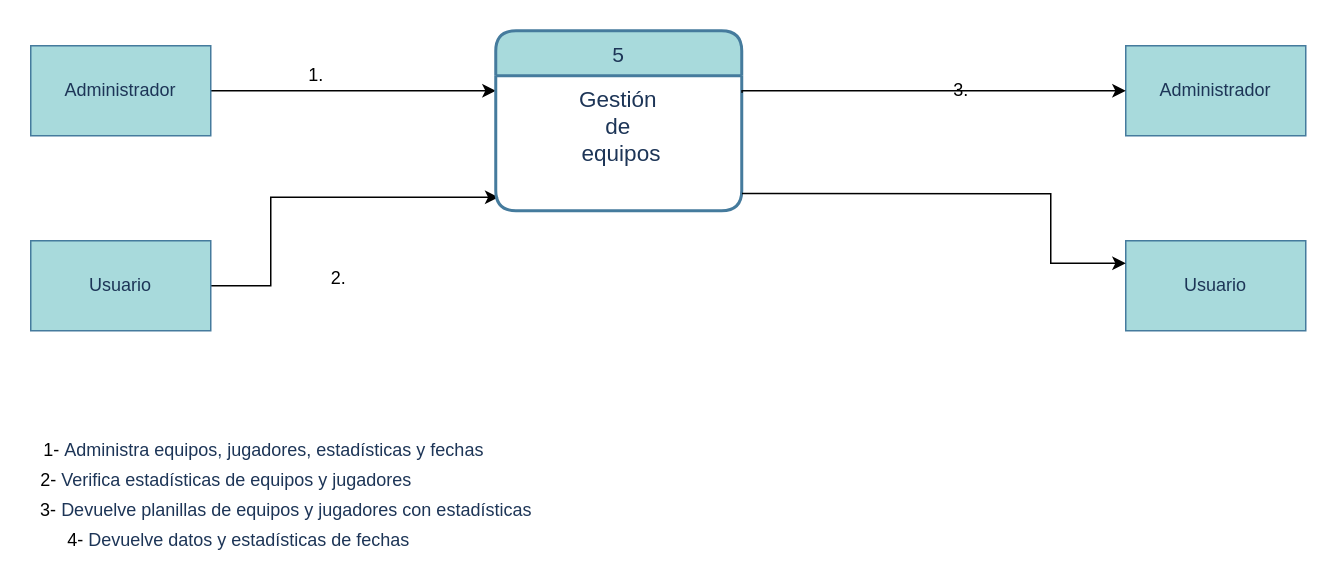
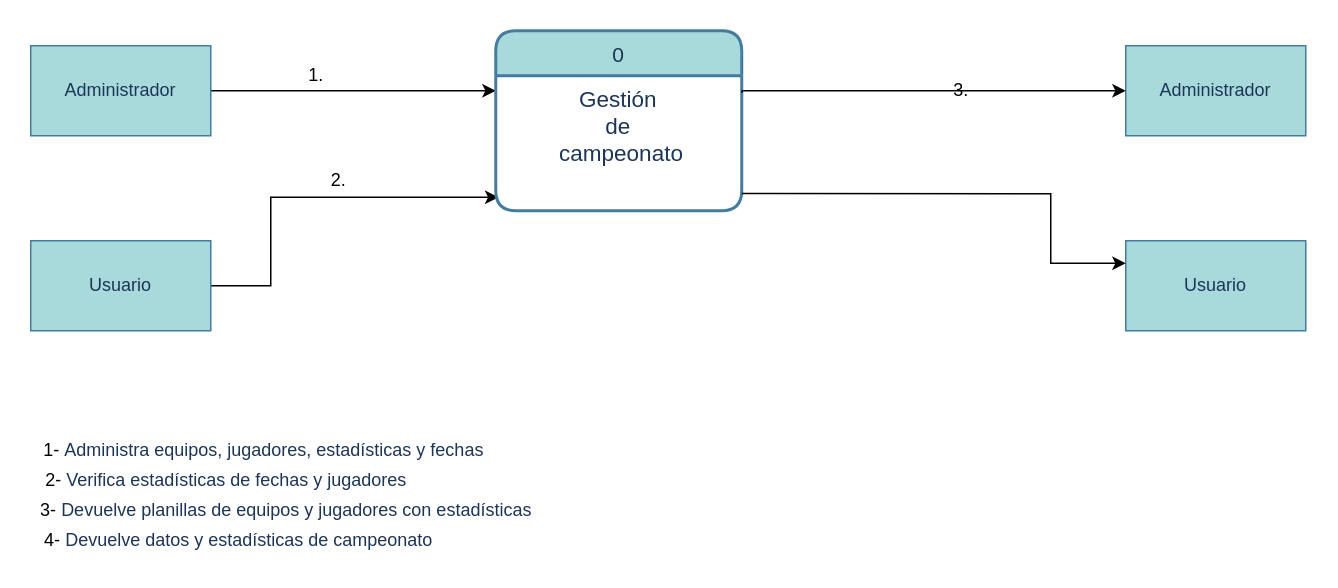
node "5": label "5" -> "0"
node "Gestión de equipos": label "Gestión de equipos" -> "Gestión de campeonato"
node "2.": moved (338, 278) -> (338, 181)
node "2- Verifica estadísticas de equipos y jugadores": label "2- Verifica estadísticas de equipos y jugadores" -> "2- Verifica estadísticas de fechas y jugadores"
node "4- Devuelve datos y estadísticas de fechas": label "4- Devuelve datos y estadísticas de fechas" -> "4- Devuelve datos y estadísticas de campeonato"
